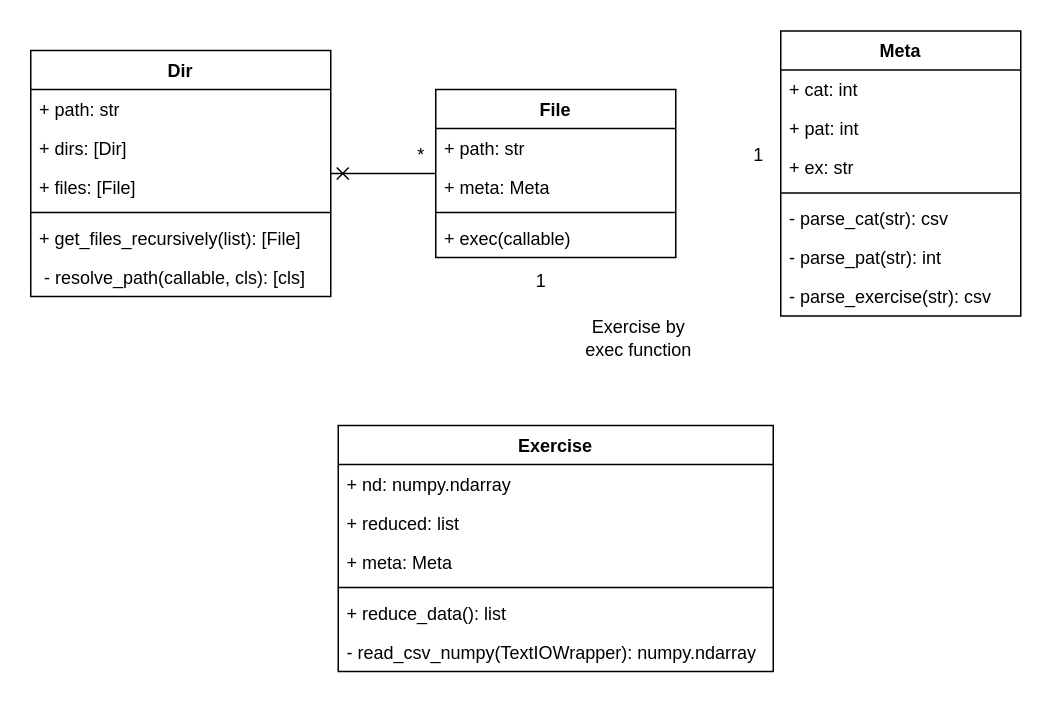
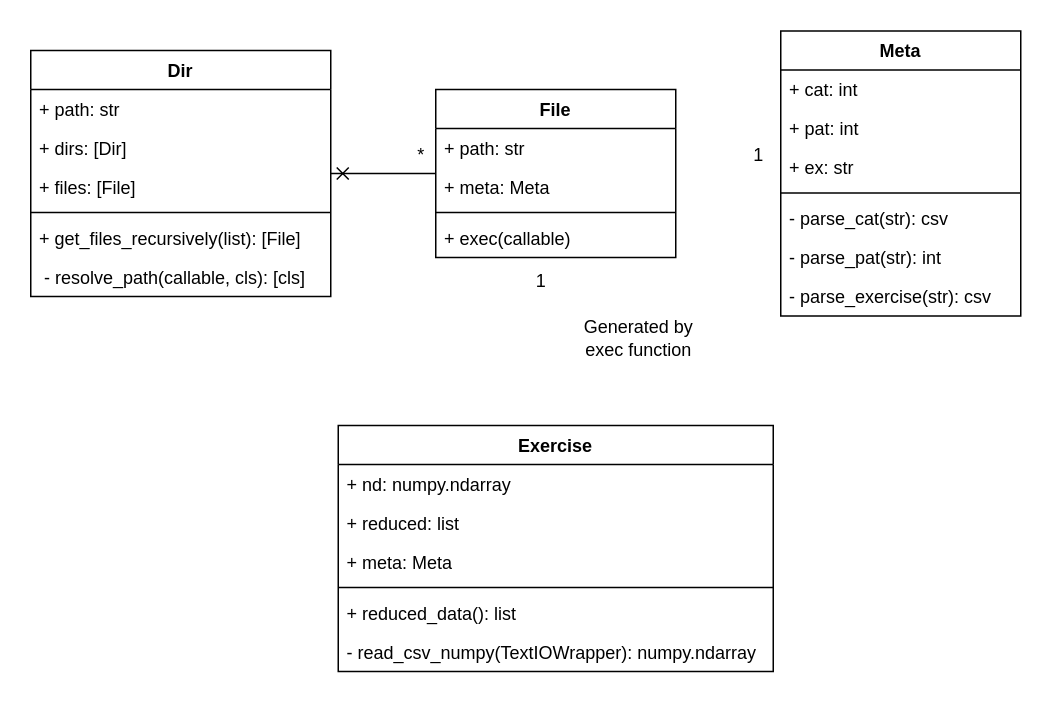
node "Exercise by exec function": label "Exercise by exec function" -> "Generated by exec function"
node "+ reduce_data(): list": label "+ reduce_data(): list" -> "+ reduced_data(): list"
